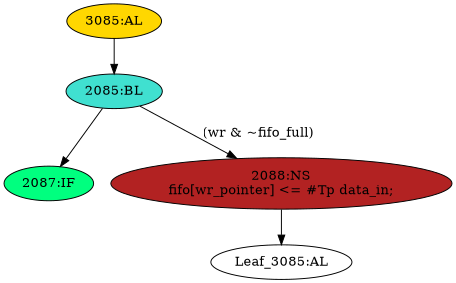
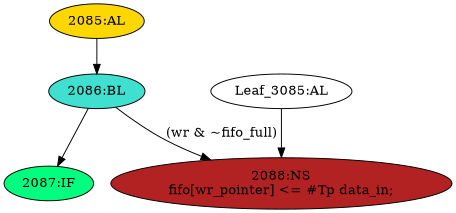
node "3085:AL": label "3085:AL" -> "2085:AL"
node "2085:BL": label "2085:BL" -> "2086:BL"
edge "2088:NS fifo[wr_pointer] <= #Tp data_in;" -> "Leaf_3085:AL": reversed
